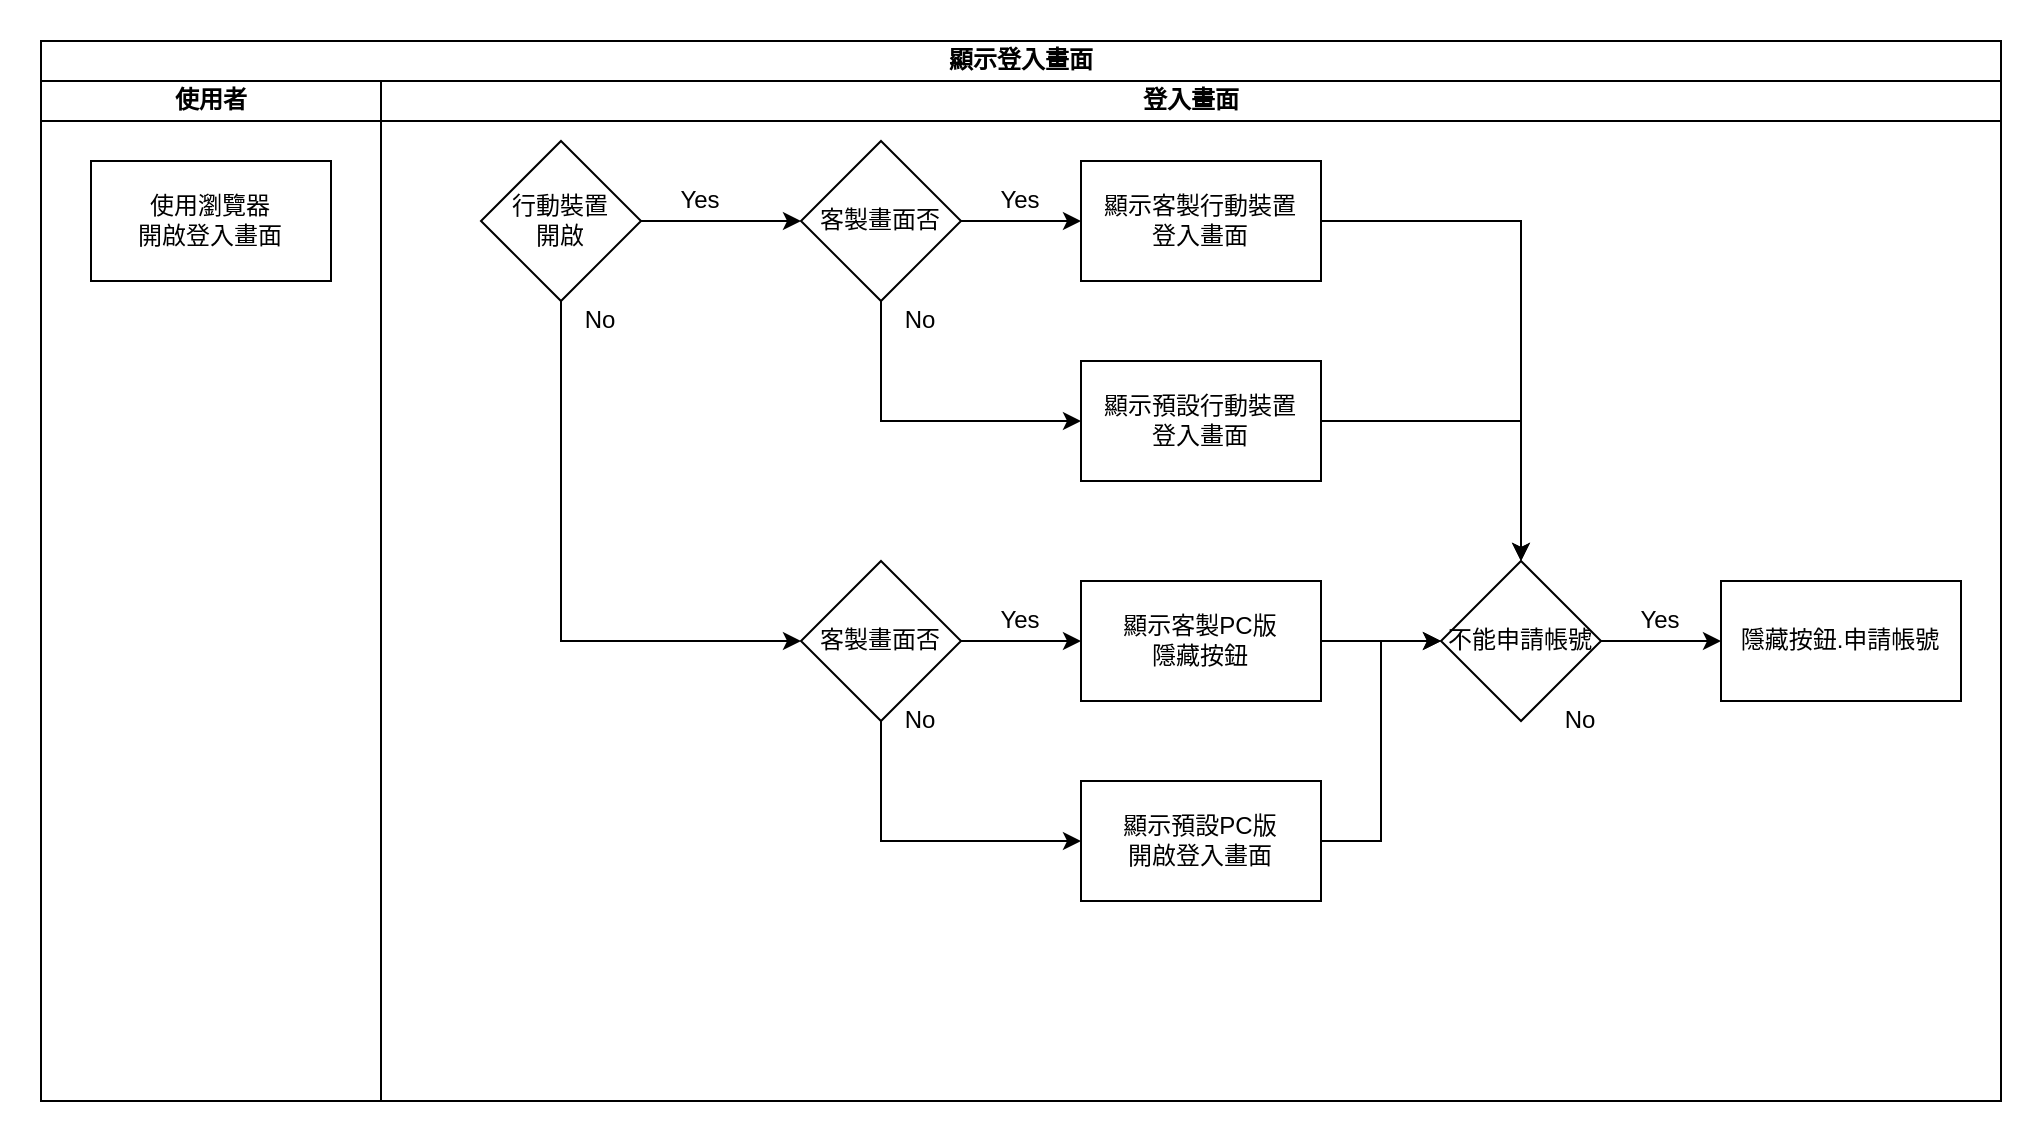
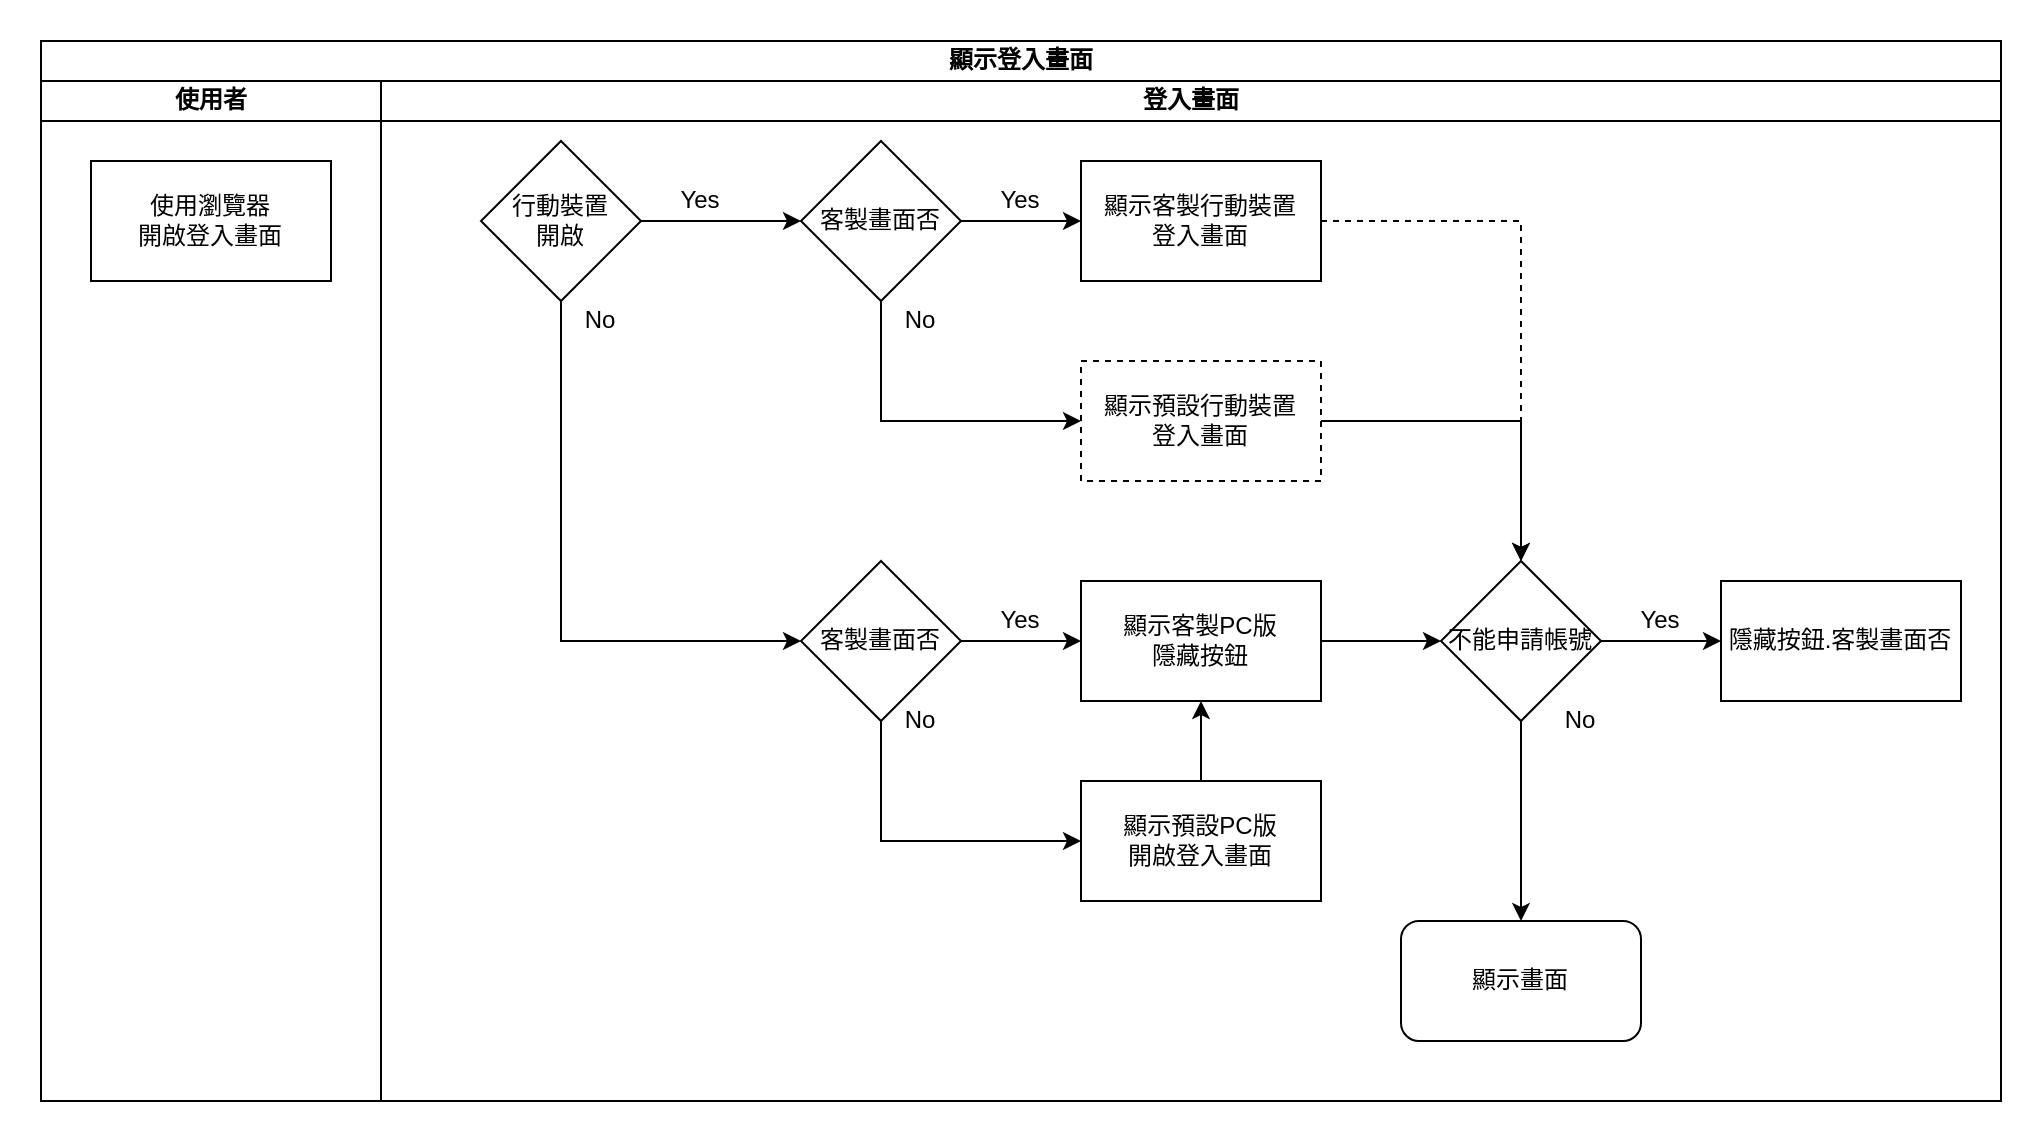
edge "顯示客製行動裝置 登入畫面" -> "不能申請帳號": style solid -> dashed
node "顯示預設行動裝置 登入畫面": style solid -> dashed
node "隱藏按鈕.申請帳號": label "隱藏按鈕.申請帳號" -> "隱藏按鈕.客製畫面否"
edge "顯示預設PC版 開啟登入畫面" -> "不能申請帳號": now "顯示預設PC版 開啟登入畫面" -> "顯示客製PC版 隱藏按鈕"
edge "不能申請帳號" -> "顯示畫面": added
node "顯示畫面": added
